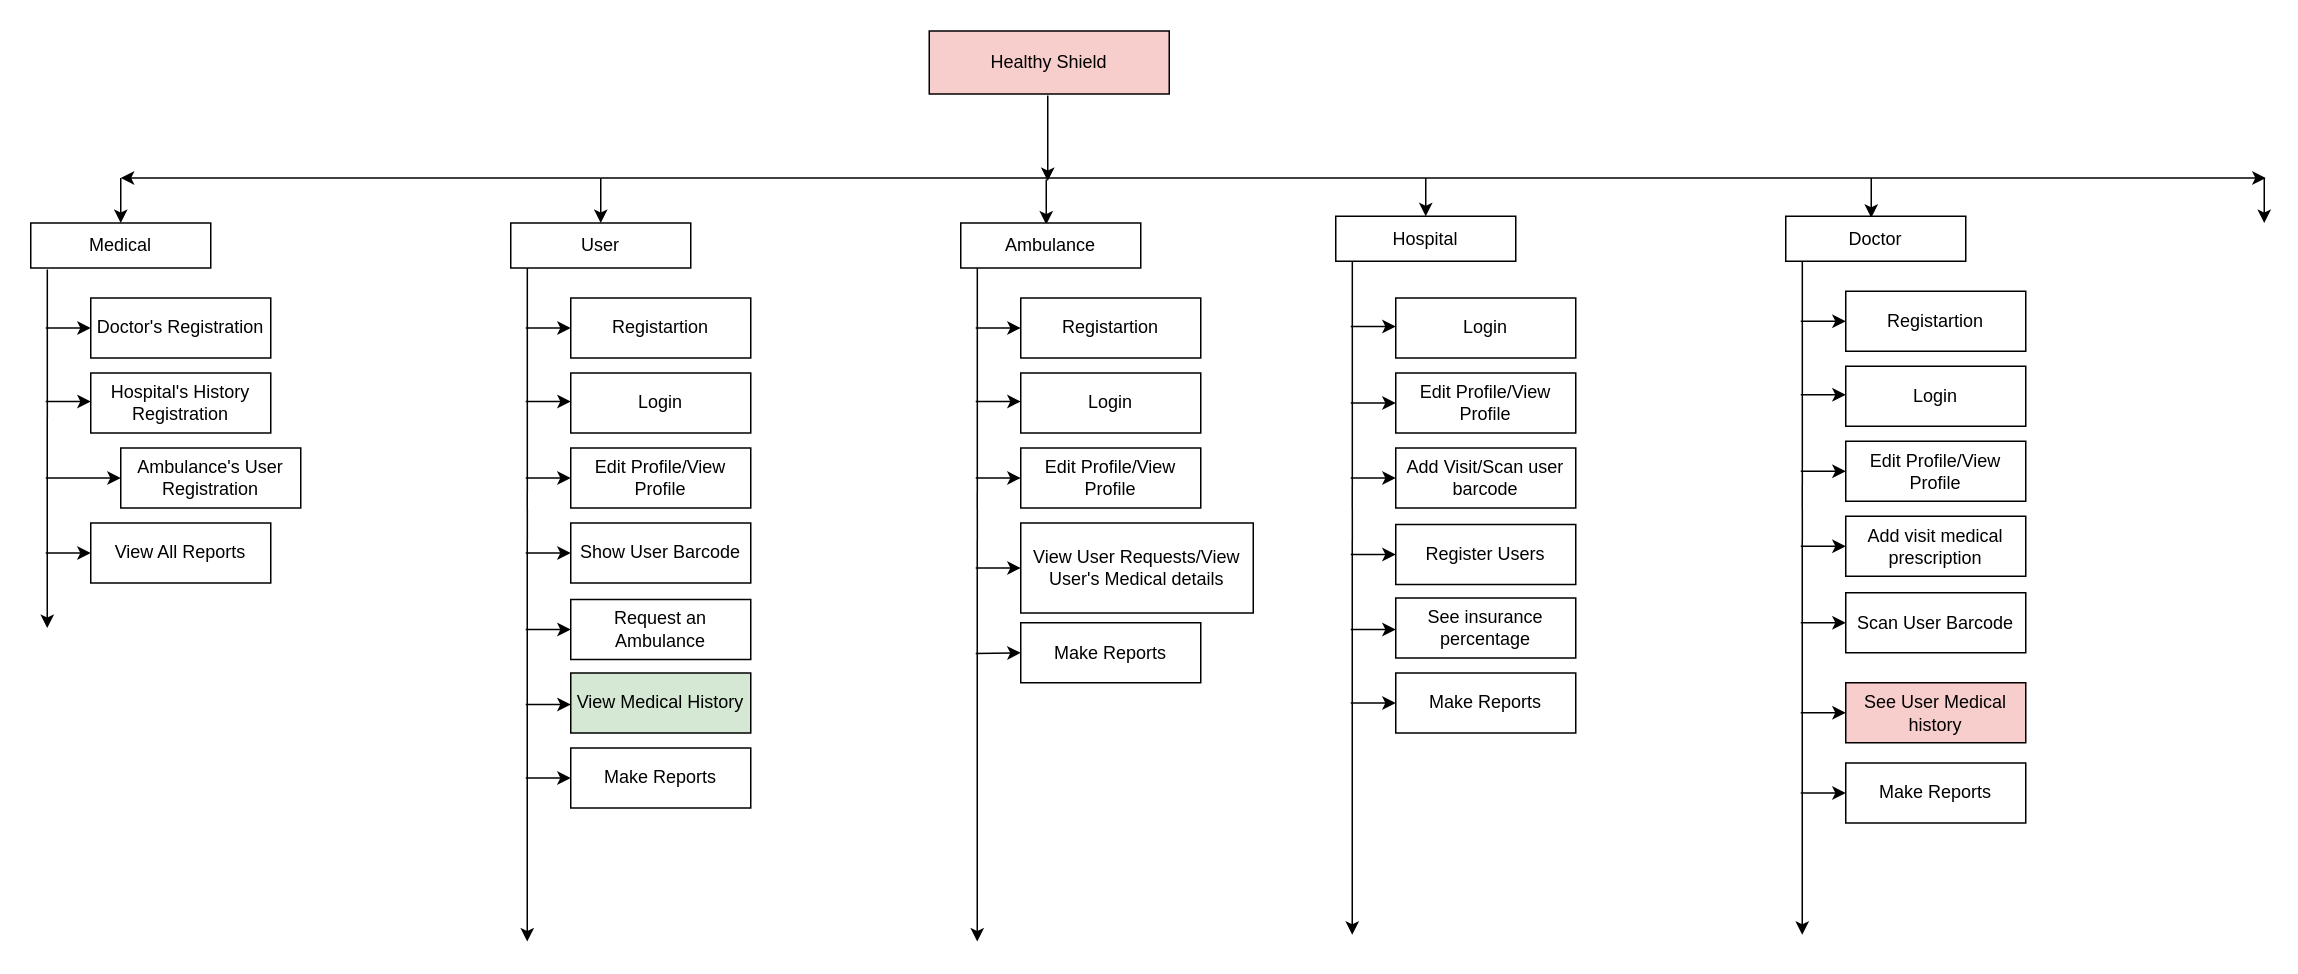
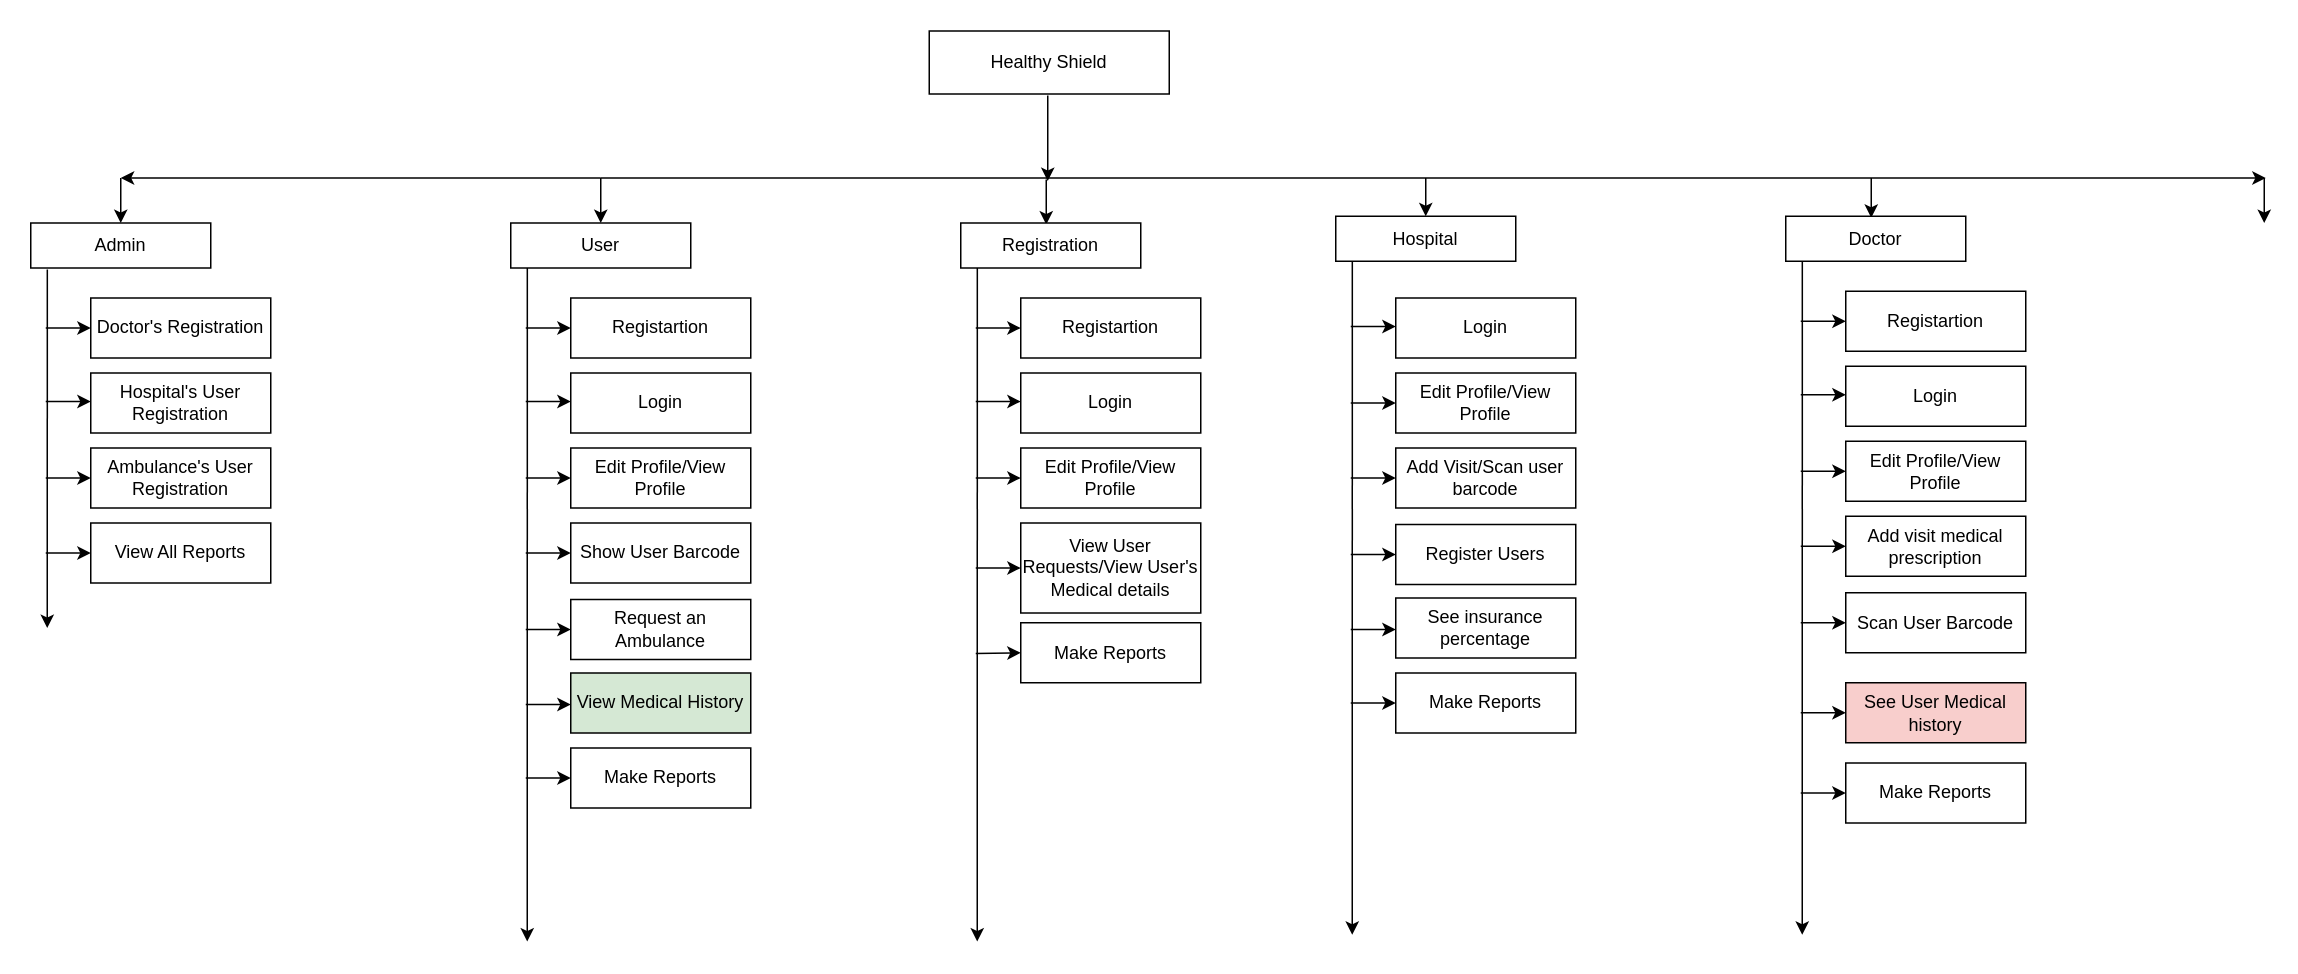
node "Healthy Shield": fillcolor #f8cecc -> #ffffff
node "Medical": label "Medical" -> "Admin"
node "Ambulance": label "Ambulance" -> "Registration"
node "Hospital's History Registration": label "Hospital's History Registration" -> "Hospital's User Registration"
node "Ambulance's User Registration": moved (211, 478) -> (181, 478)
node "View User Requests/View User's Medical details": size 233x90 -> 180x90
